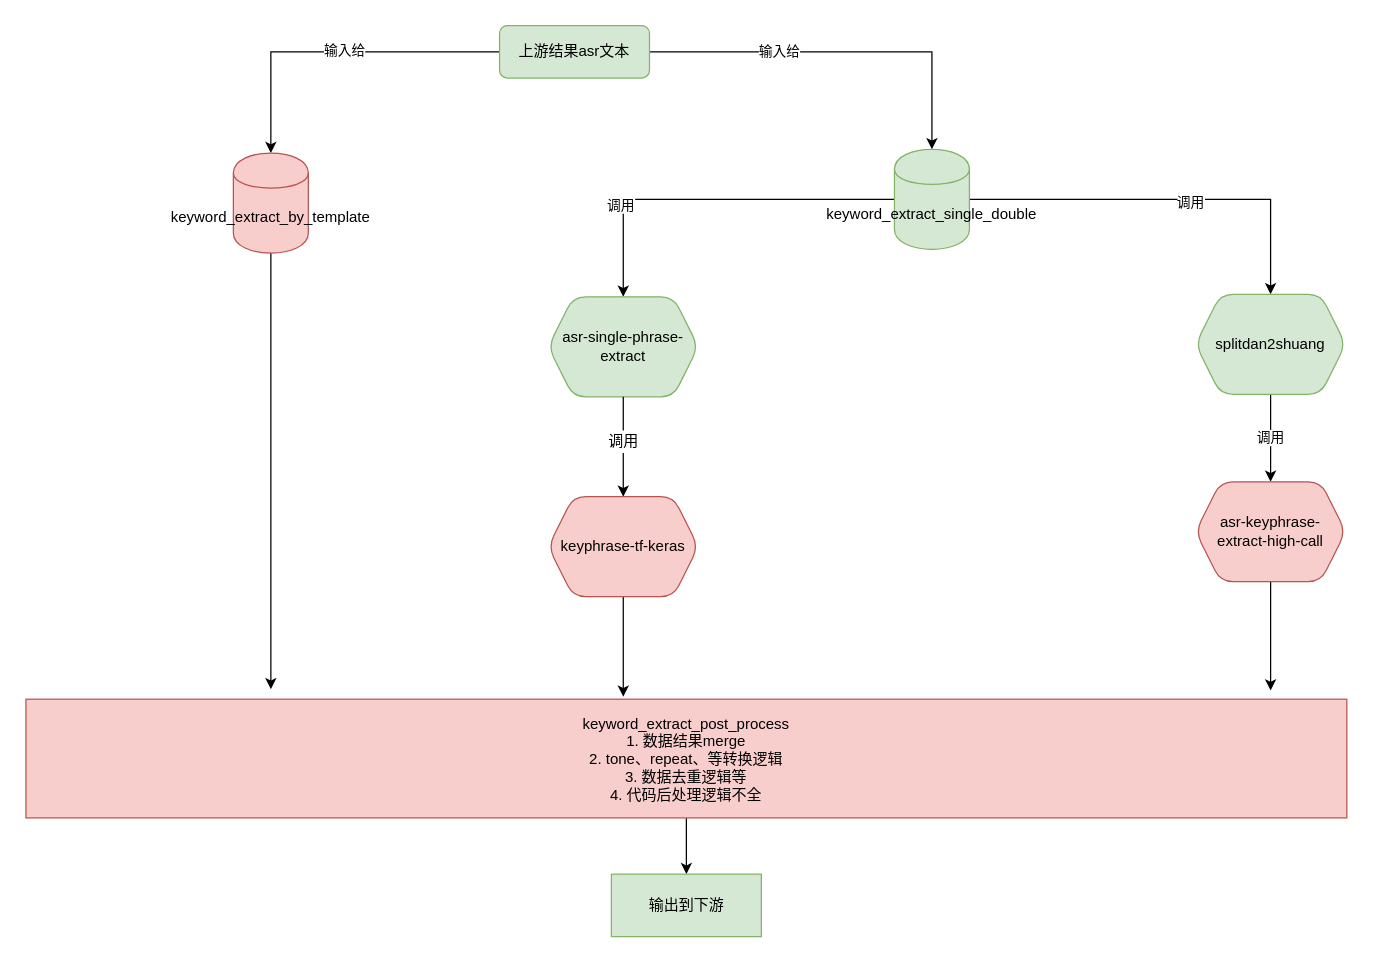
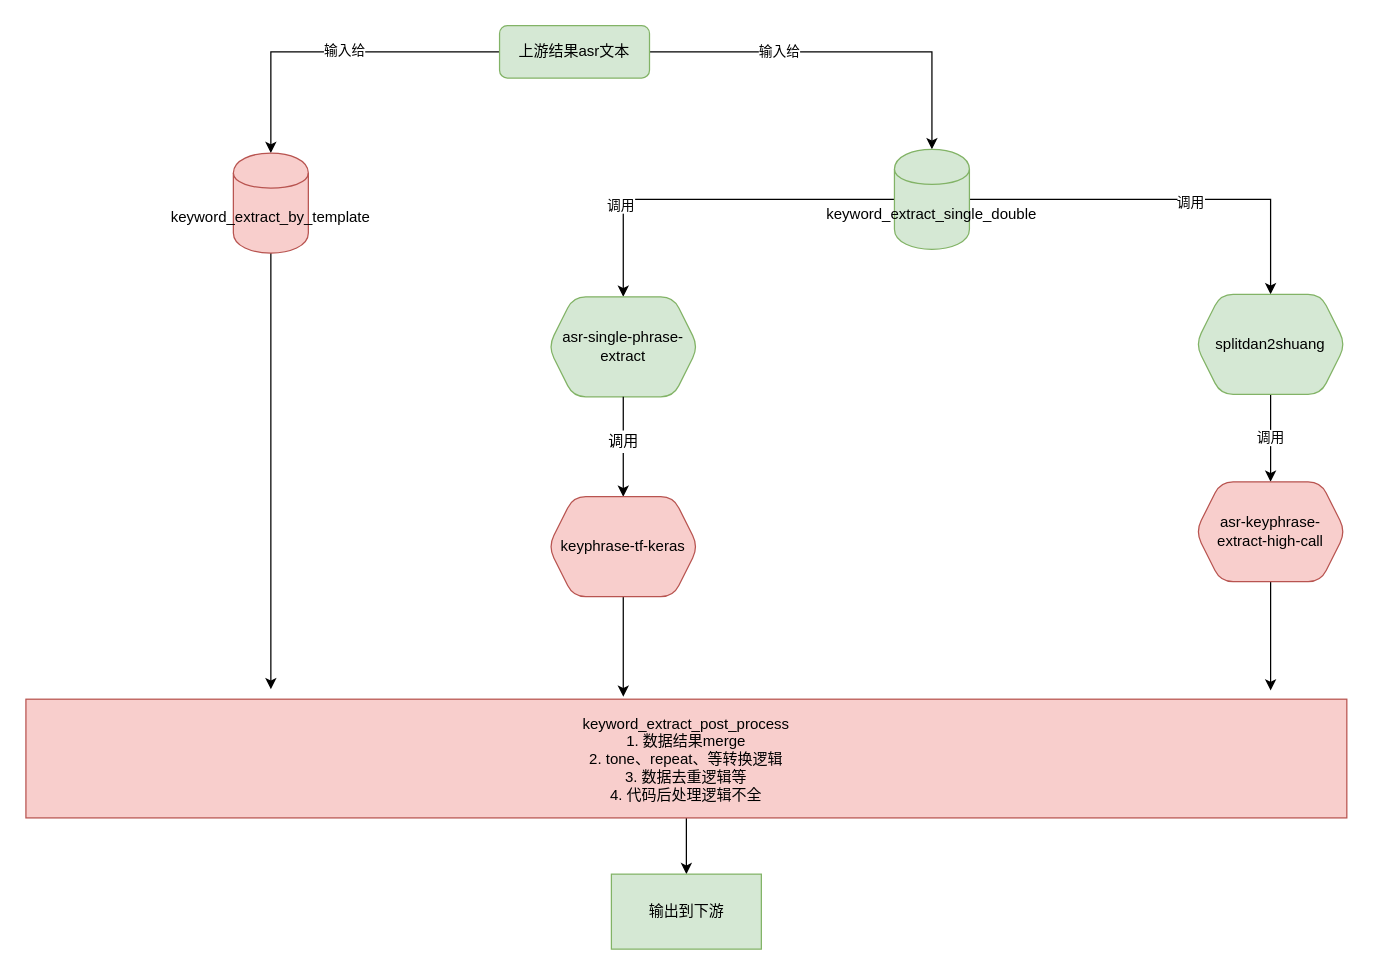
node "输出到下游": size 150x63 -> 150x75
